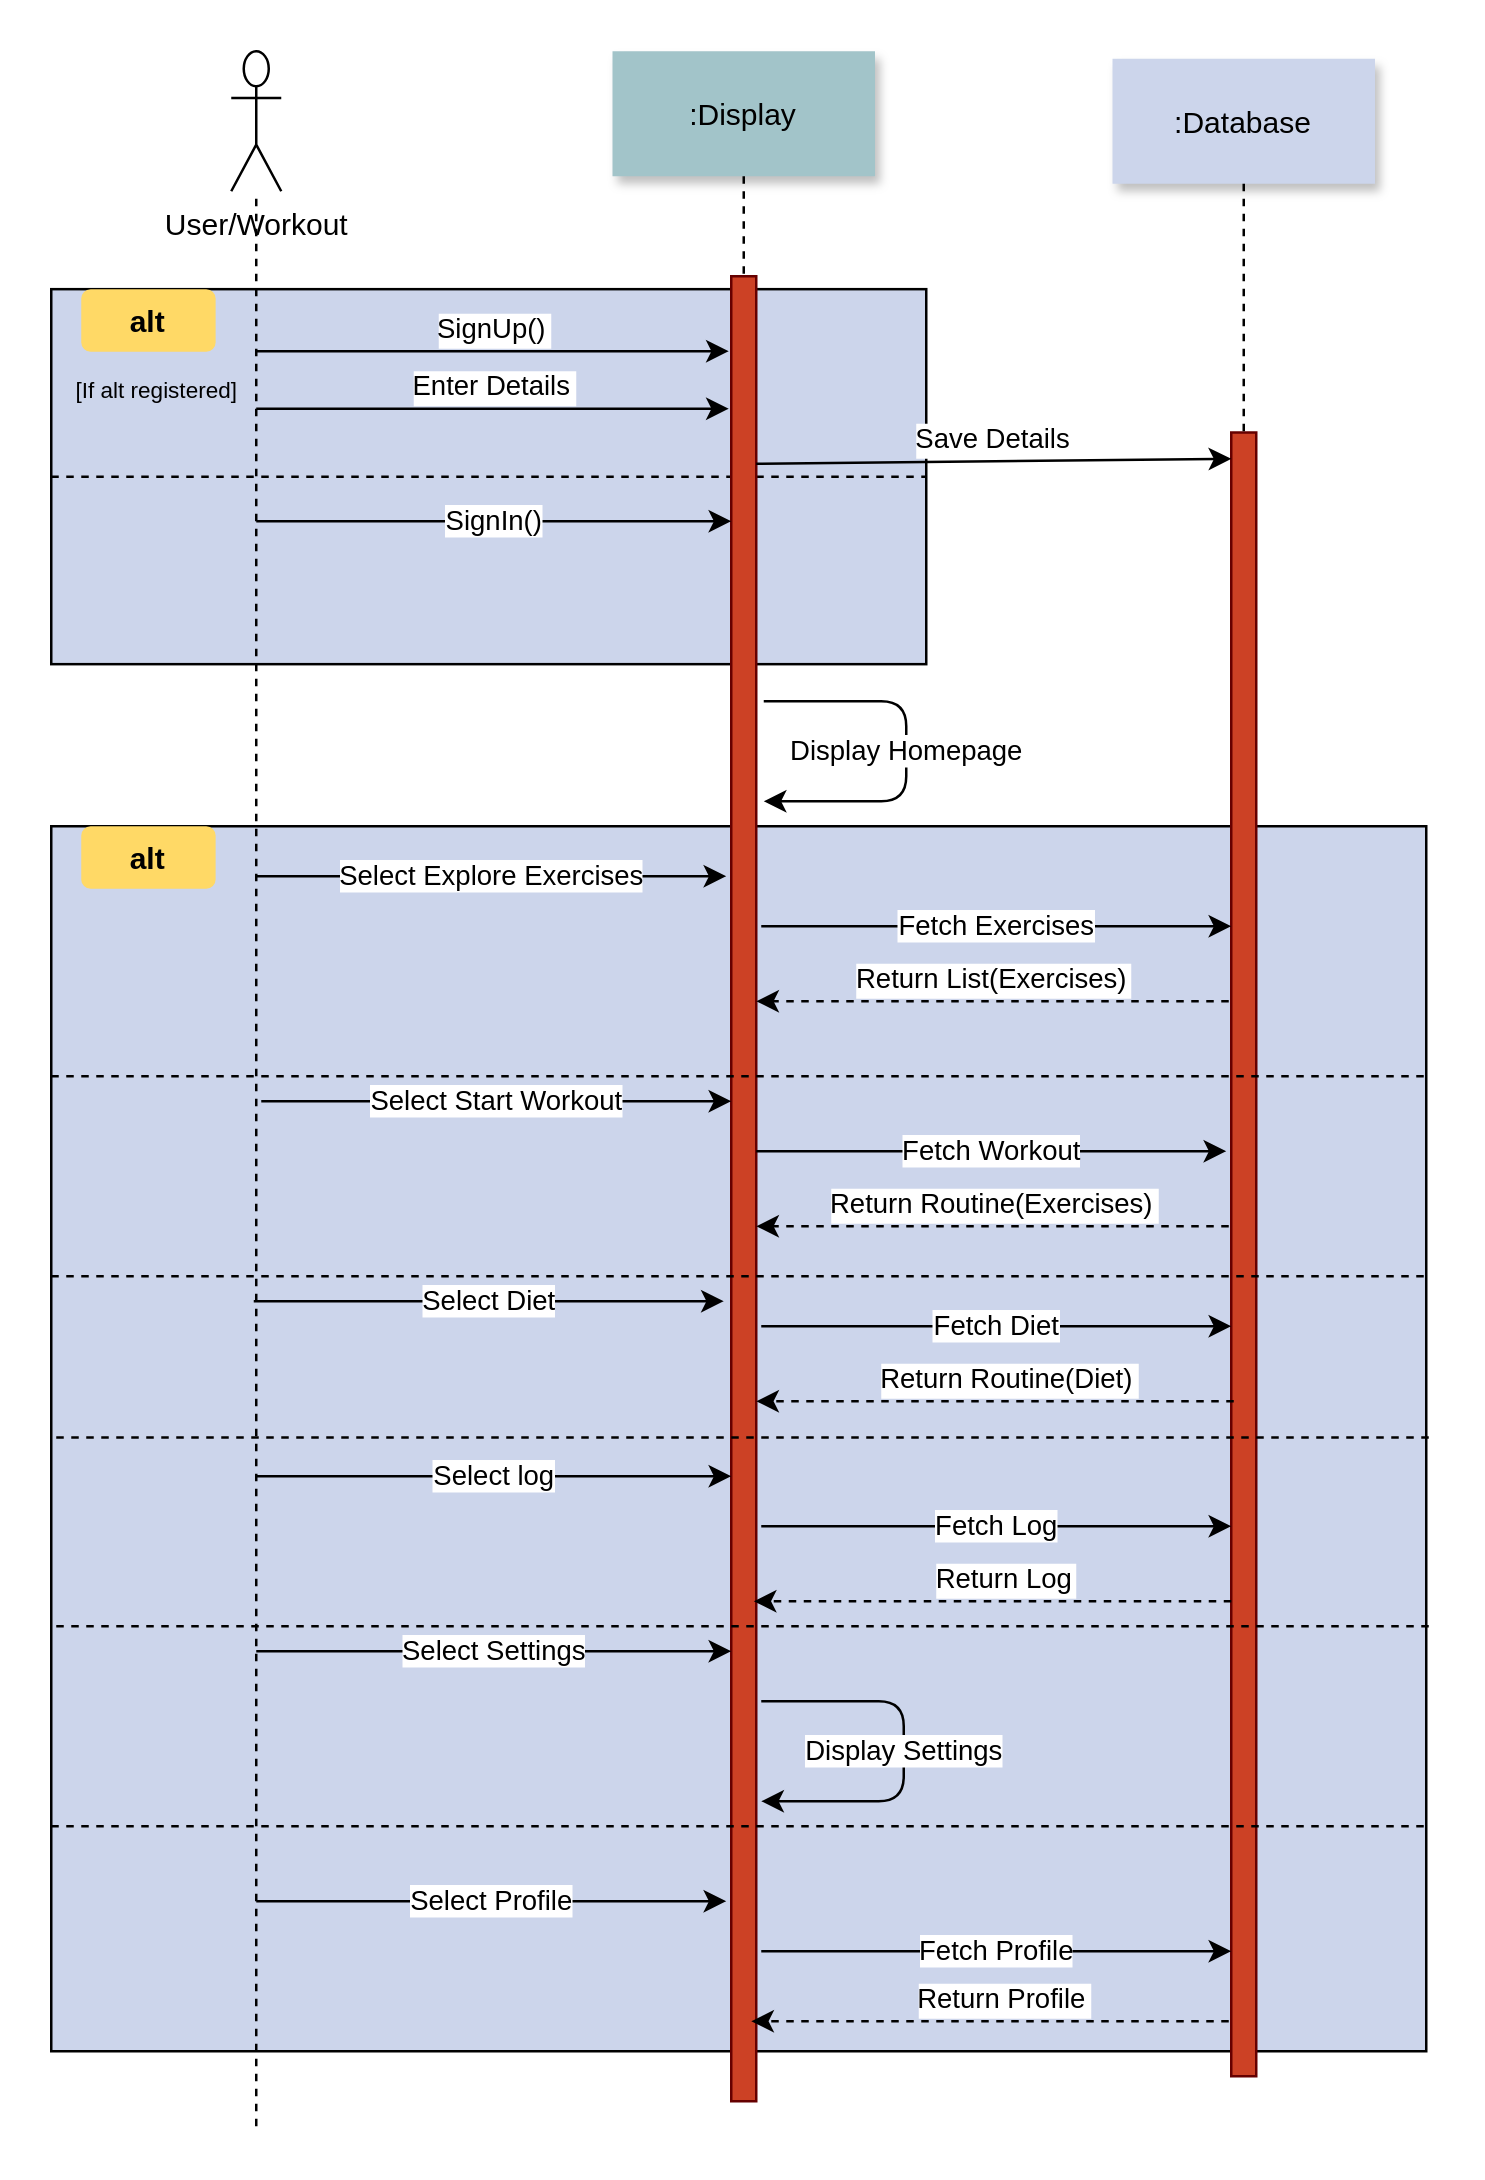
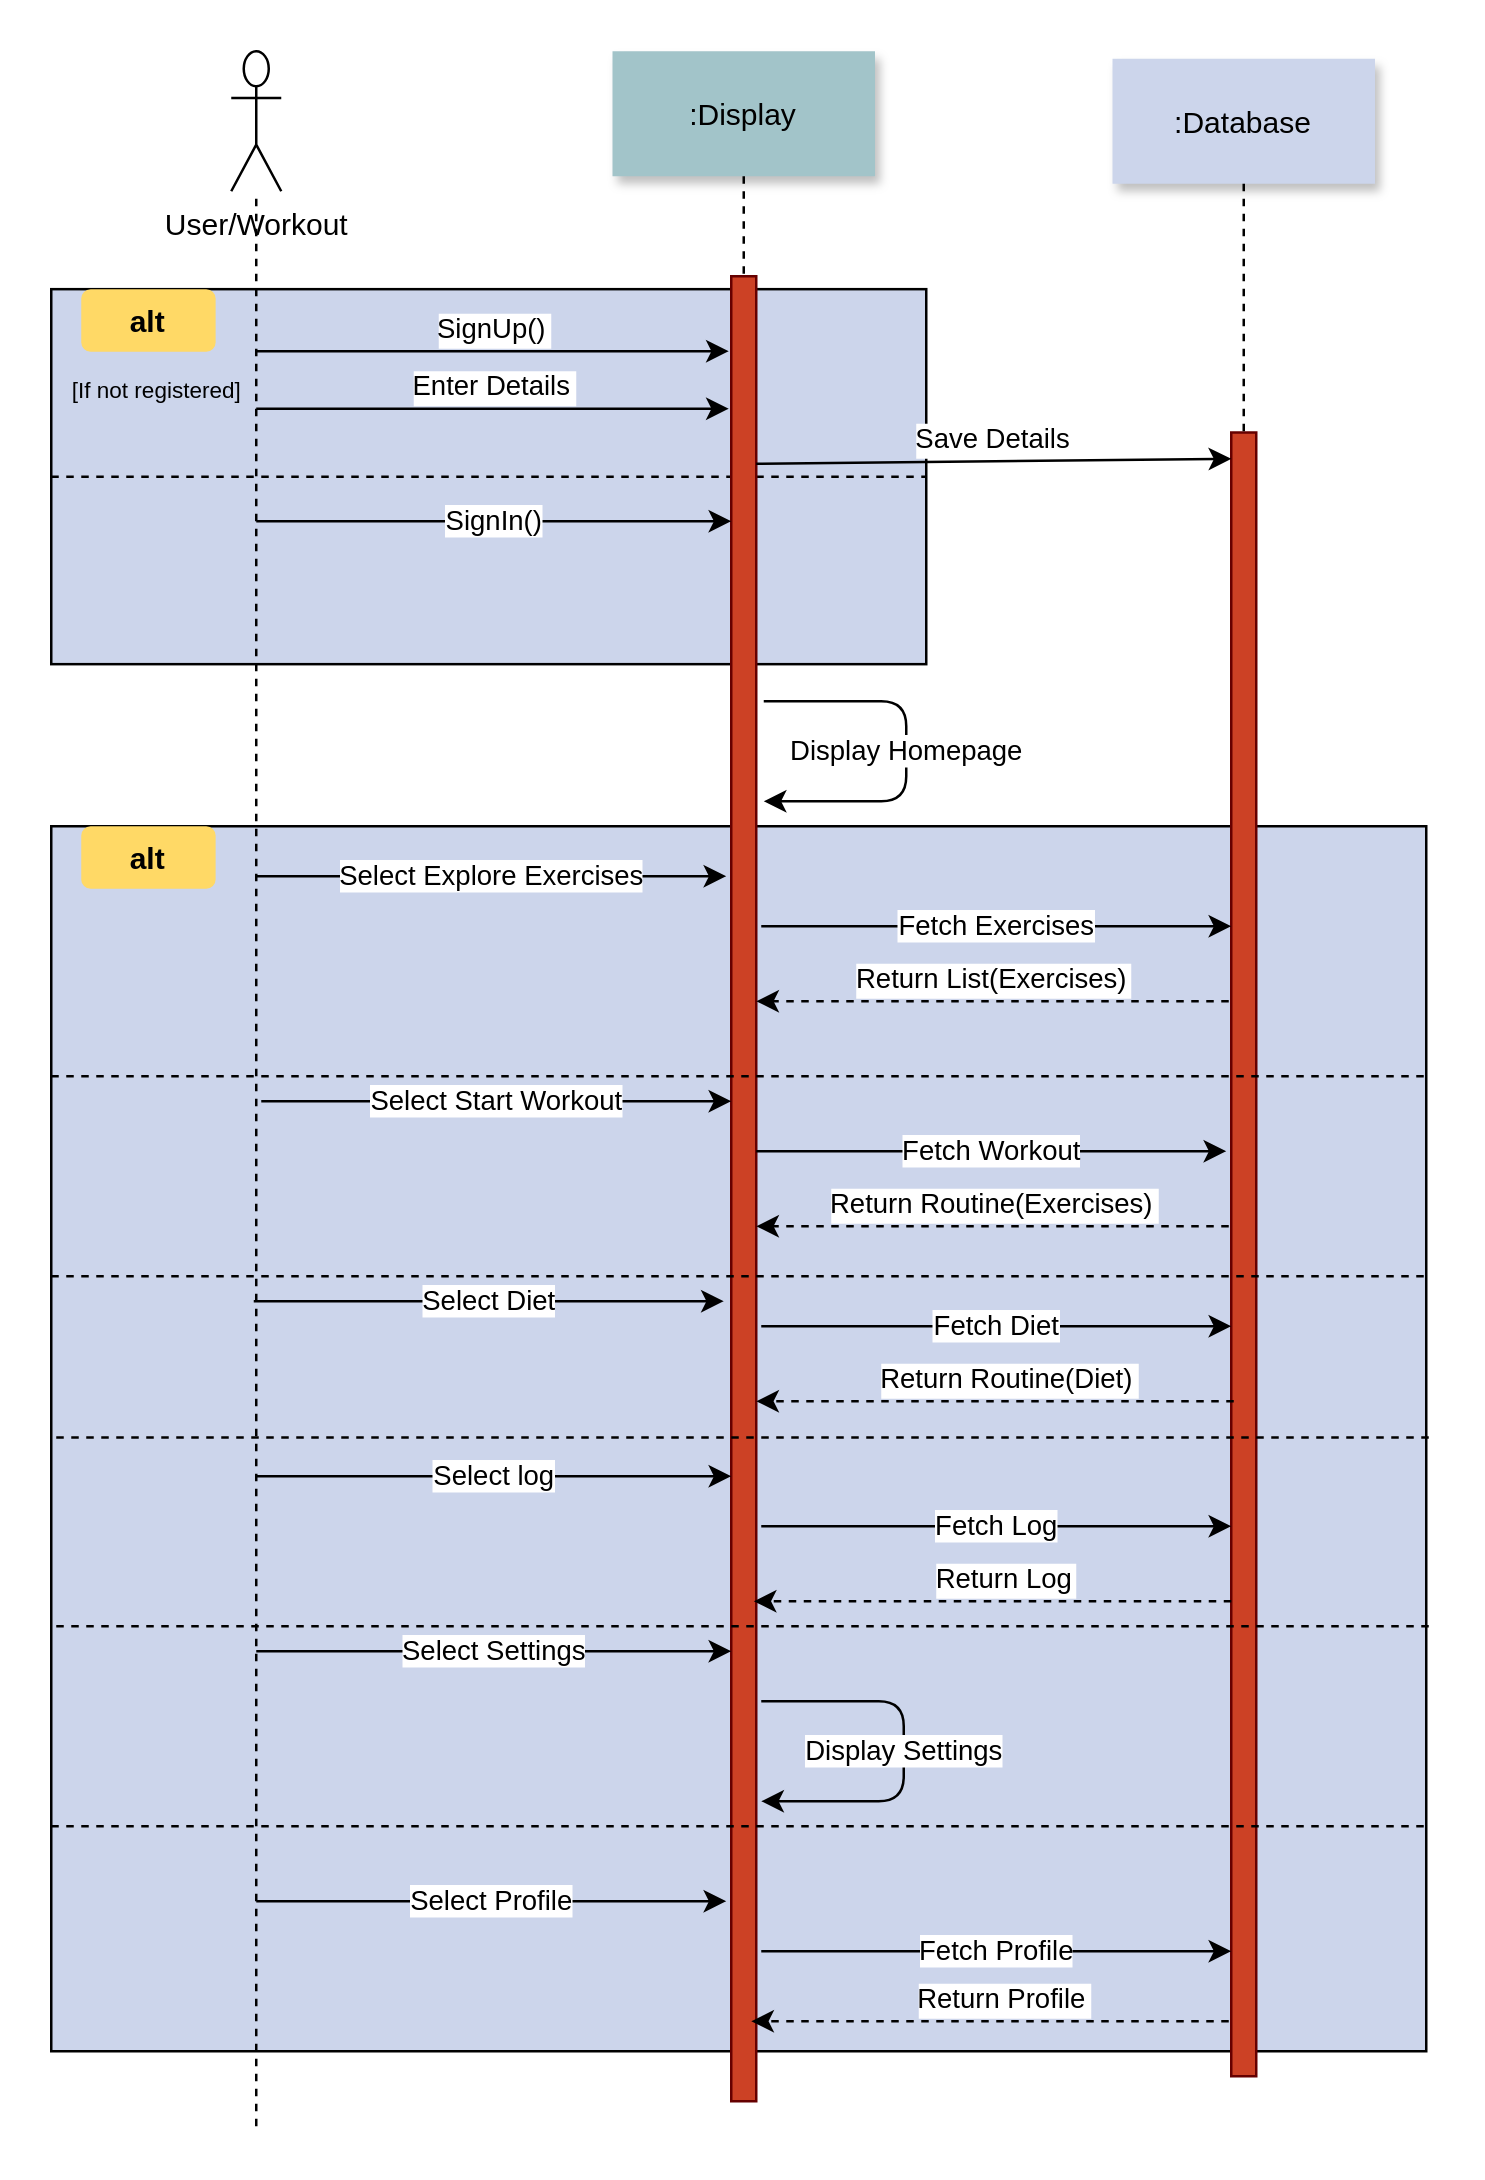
node "[If alt registered]": label "[If alt registered]" -> "[If not registered]"
